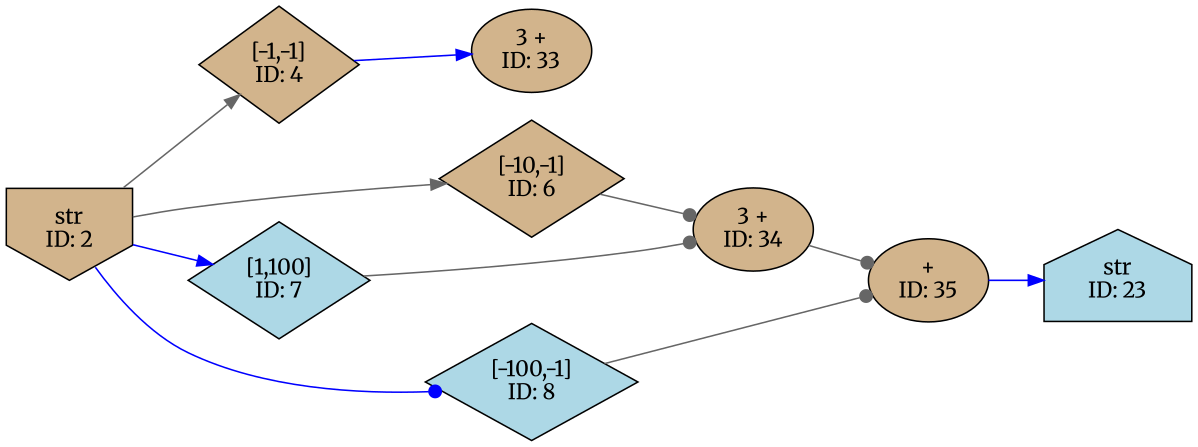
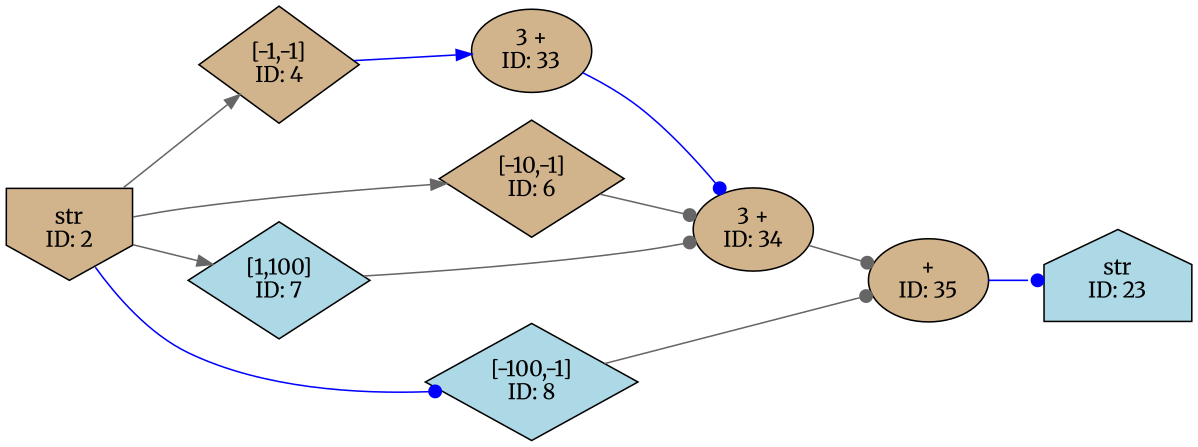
edge "3 + ID: 33" -> "3 + ID: 34": added
edge "str ID: 2" -> "[1,100] ID: 7": color blue -> gray40
edge "+ ID: 35" -> "str ID: 23": arrowhead normal -> dot
